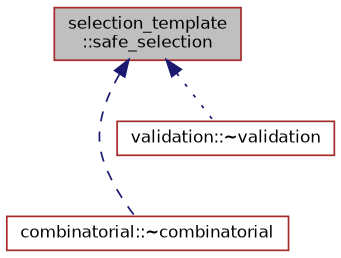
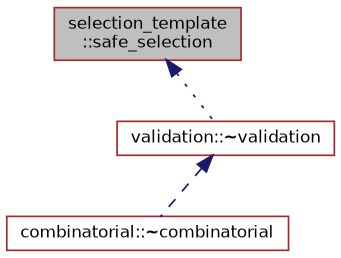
edge "combinatorial::~combinatorial" -> "selection_template ::safe_selection": now "combinatorial::~combinatorial" -> "validation::~validation"
